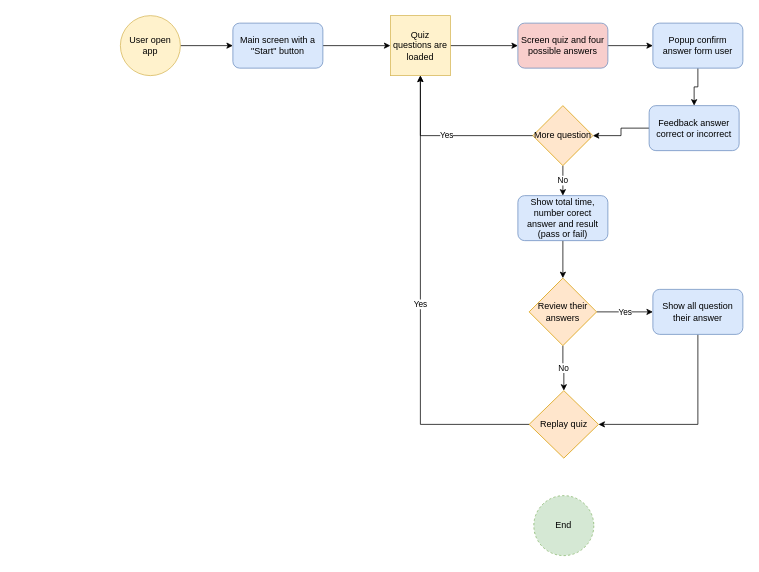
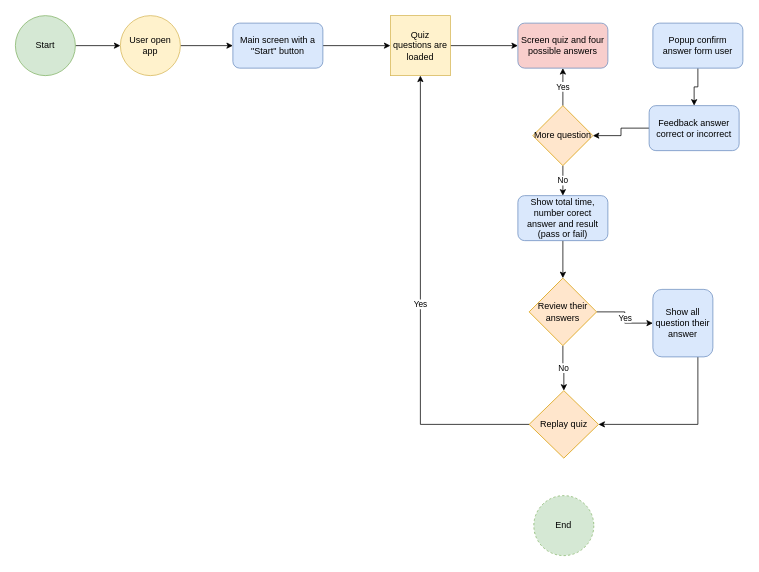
node "Start": added
edge "Start" -> "User open app": added
edge "Screen quiz and four possible answers" -> "Popup confirm answer form user": removed
edge "More question" -> "Quiz questions are loaded": now "More question" -> "Screen quiz and four possible answers"
node "Show all question their answer": size 90x45 -> 60x68
